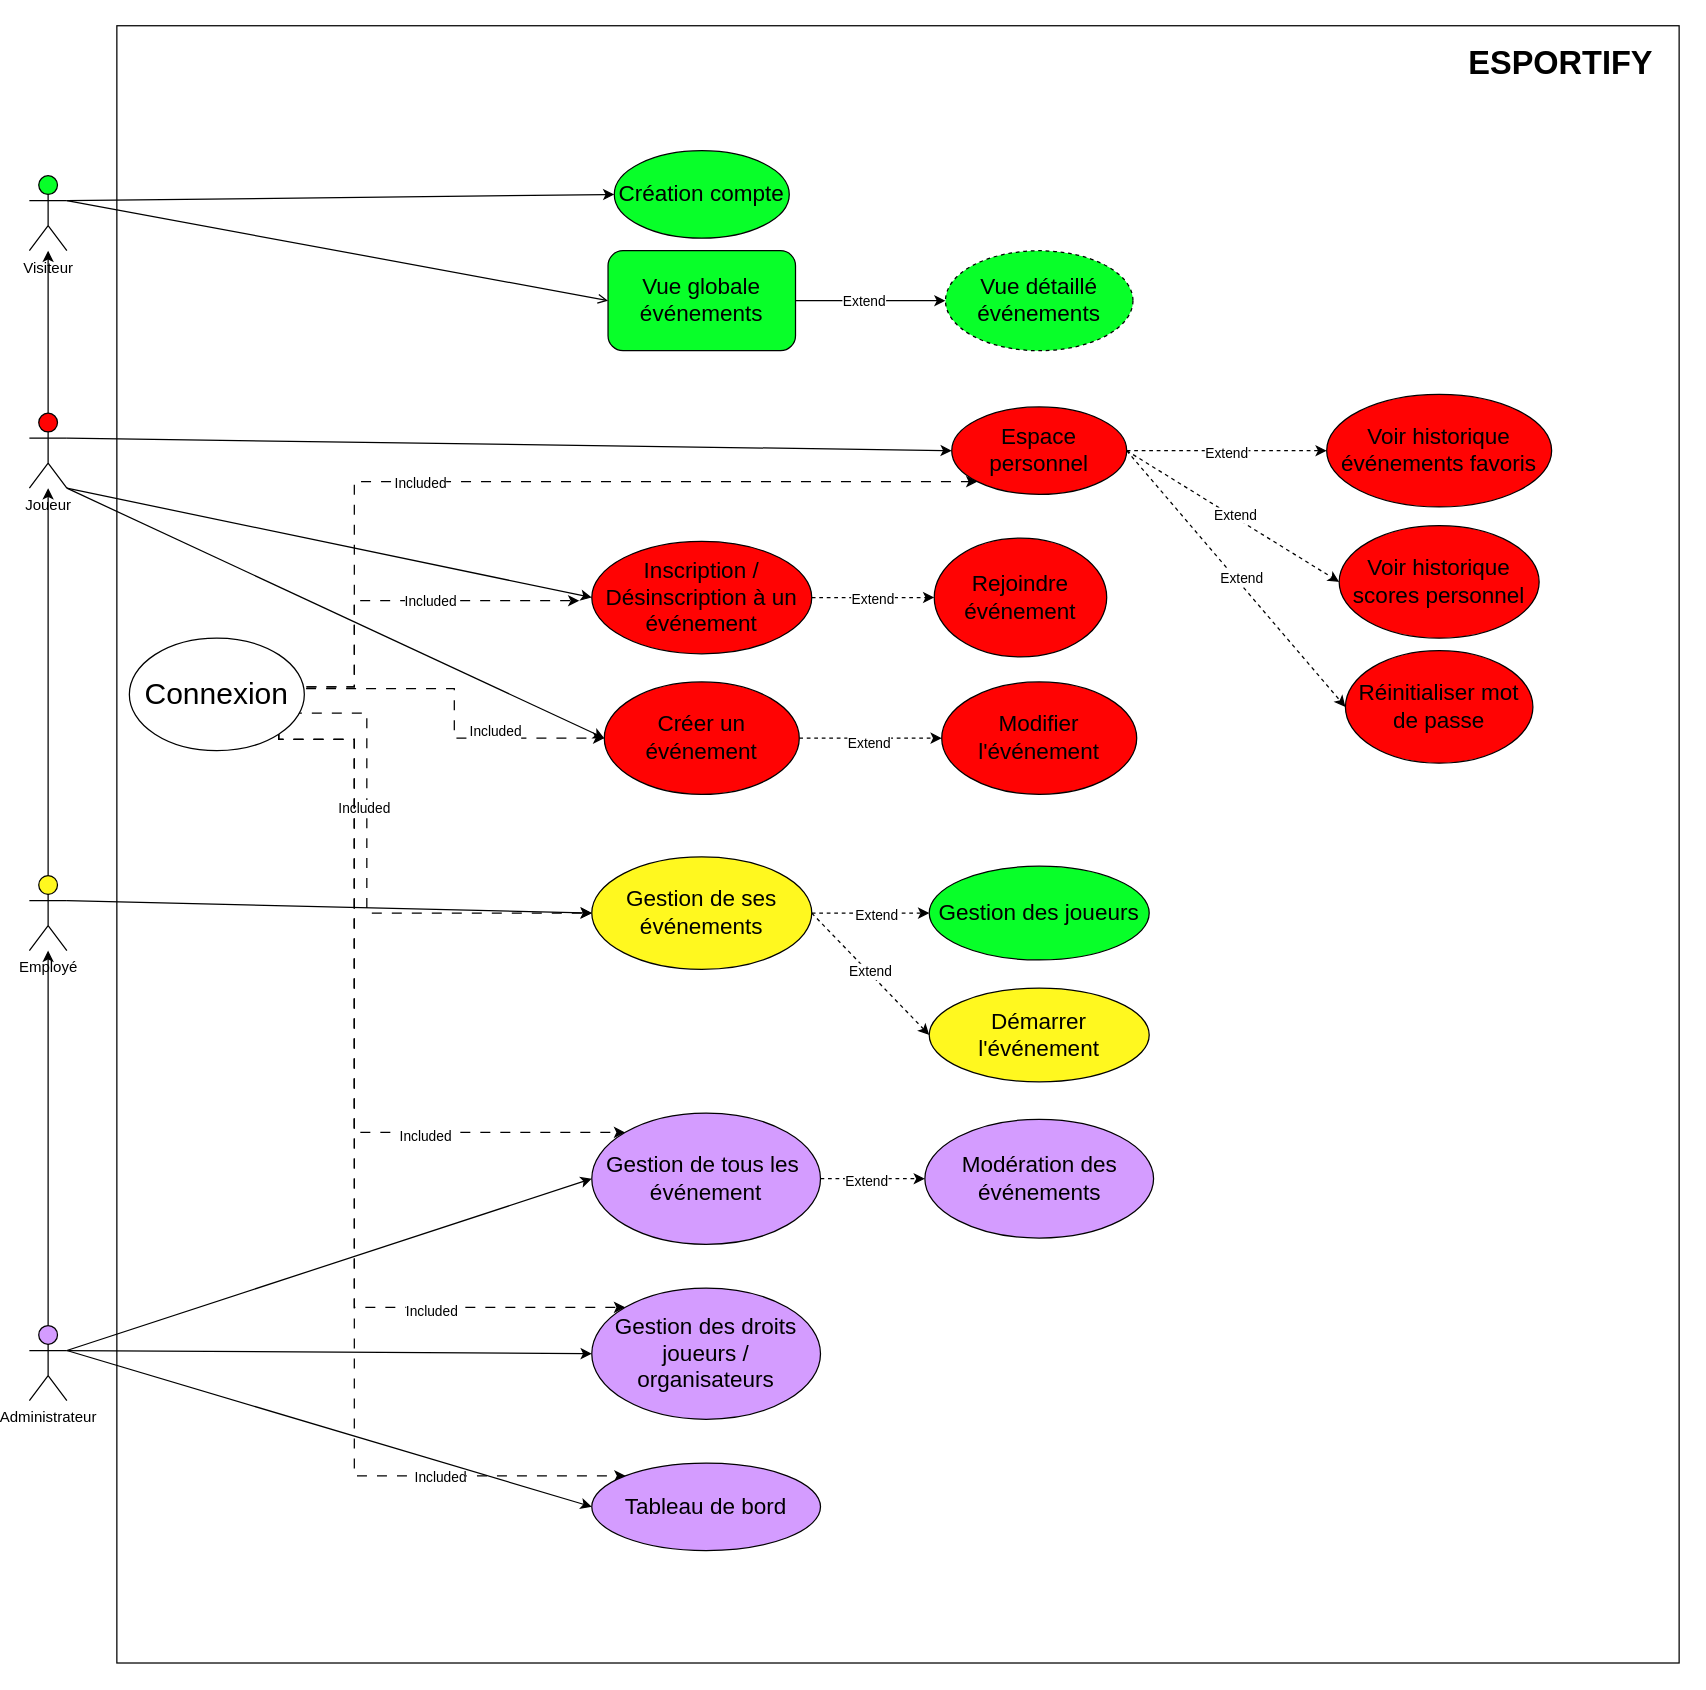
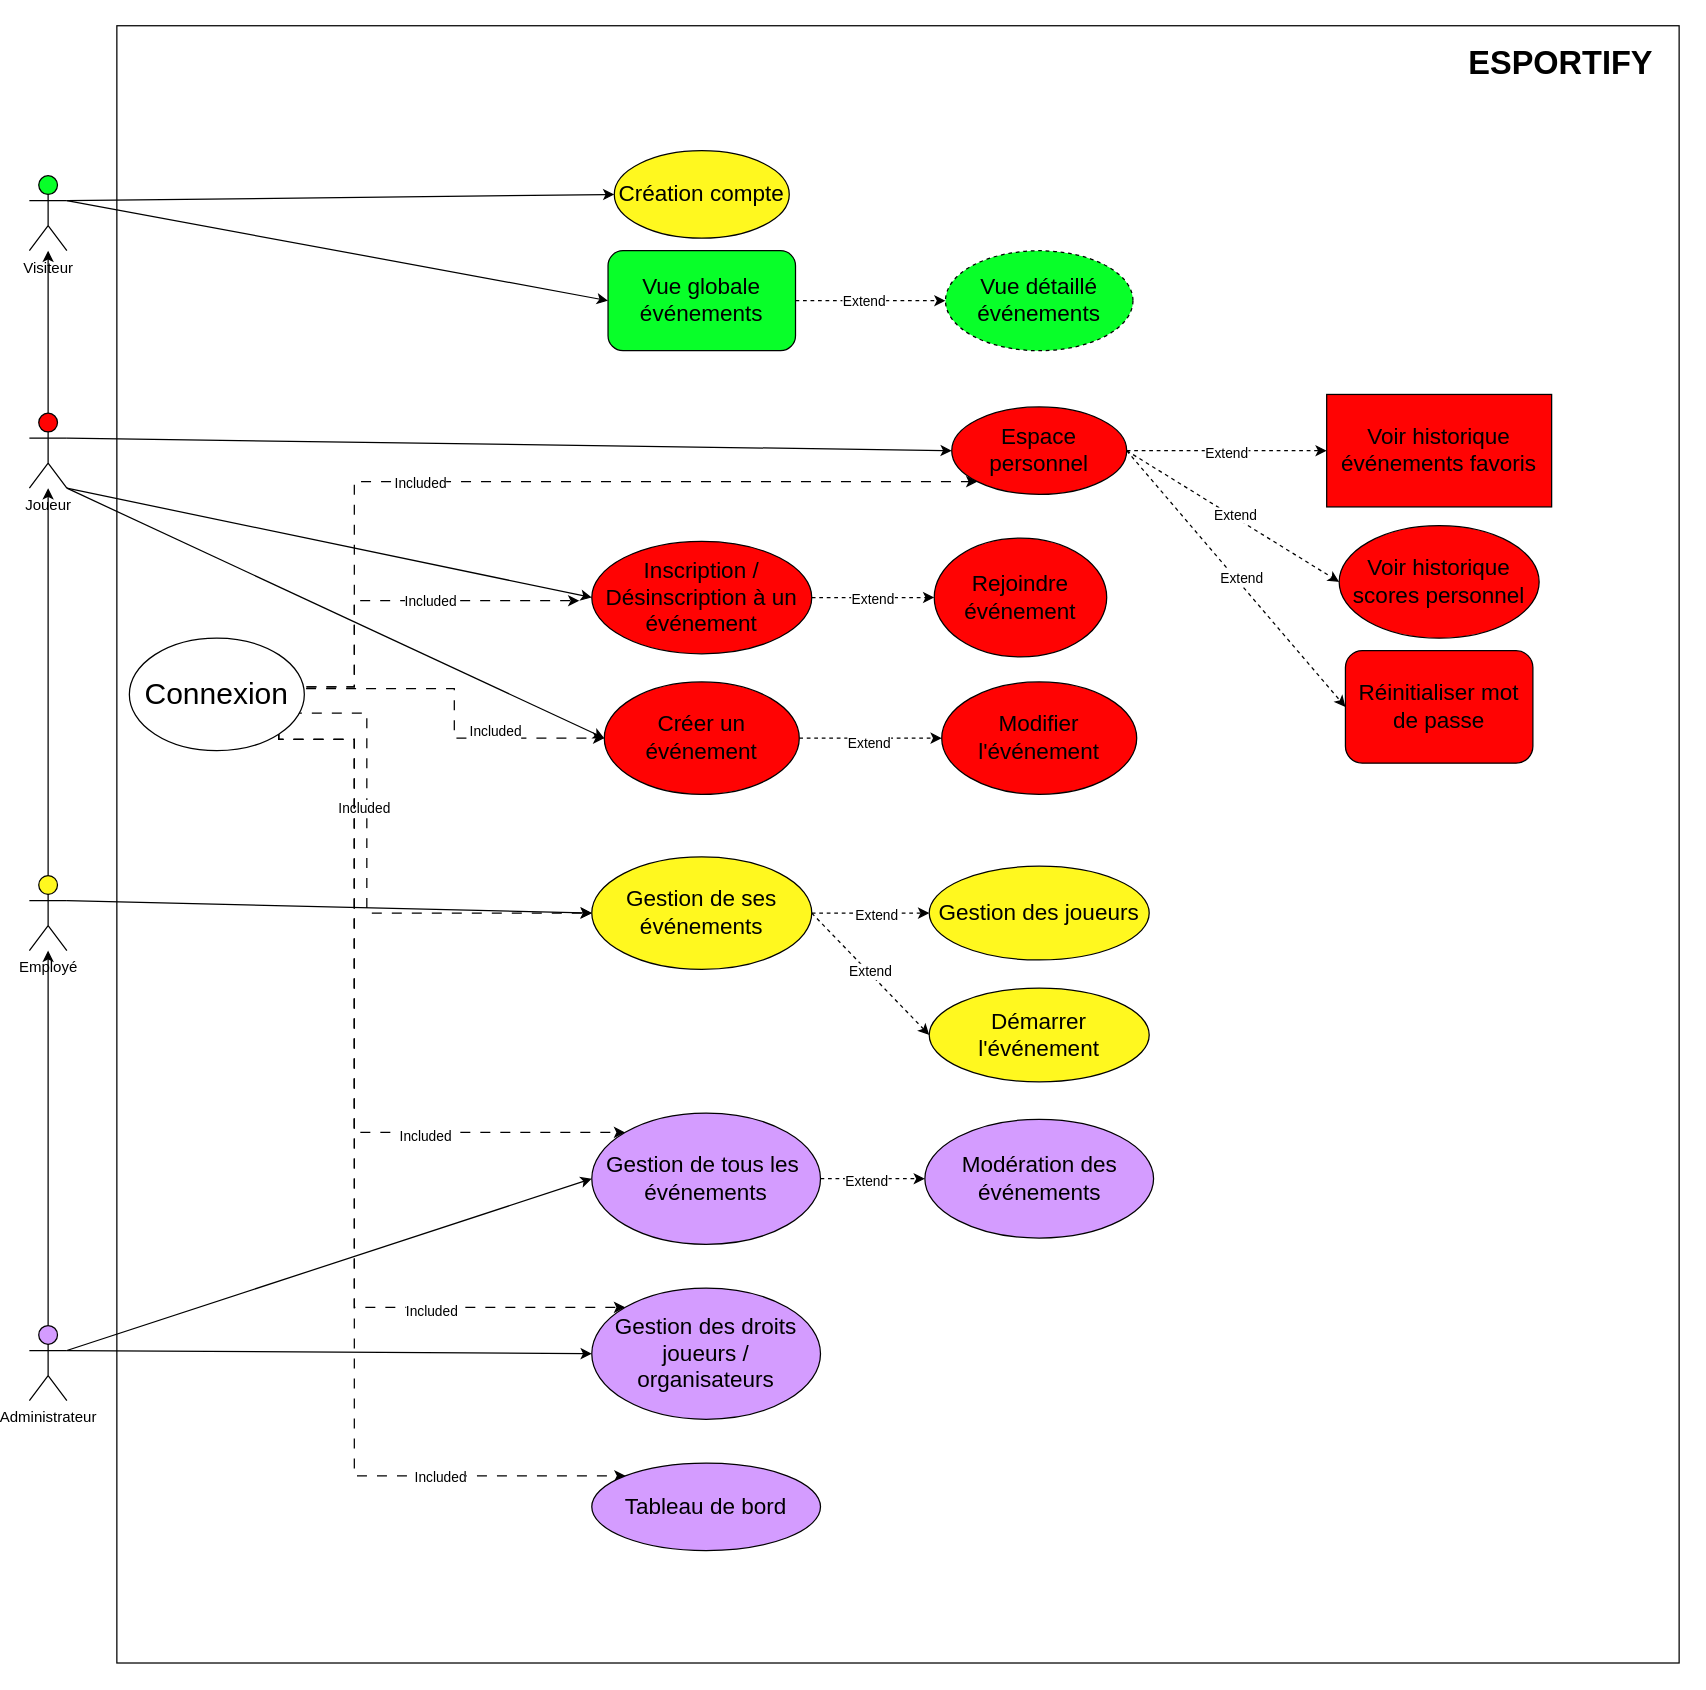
node "Création compte": fillcolor #08ff29 -> #fff81f
edge "Visiteur" -> "Vue globale événements": arrowhead open -> classic
edge "Vue globale événements" -> "Vue détaillé événements": style solid -> dashed
node "Voir historique événements favoris": shape ellipse -> rectangle
node "Réinitialiser mot de passe": shape ellipse -> rounded rectangle
node "Gestion des joueurs": fillcolor #08ff29 -> #fff81f
node "Gestion de tous les événement": label "Gestion de tous les événement" -> "Gestion de tous les événements"
edge "Administrateur" -> "Tableau de bord": removed
